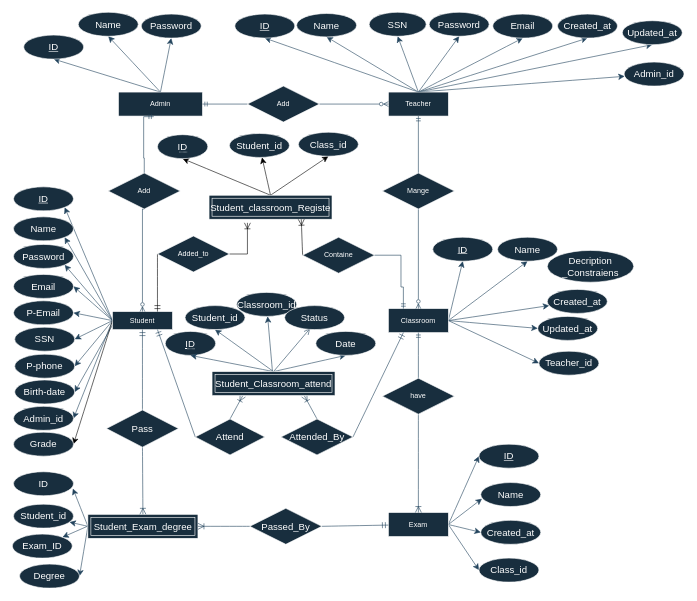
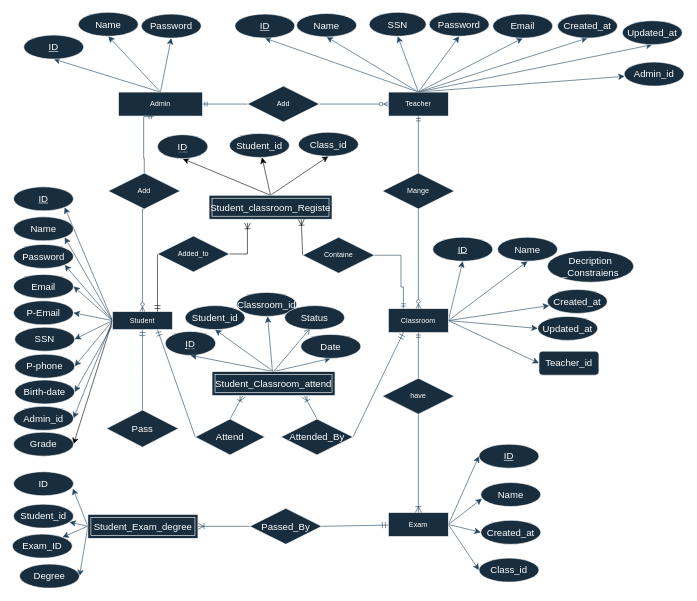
node "Date": moved (346, 344) -> (331, 347)
node "Teacher_id": shape ellipse -> rounded rectangle
edge "Pass" -> "Student_Exam_degree": removed
